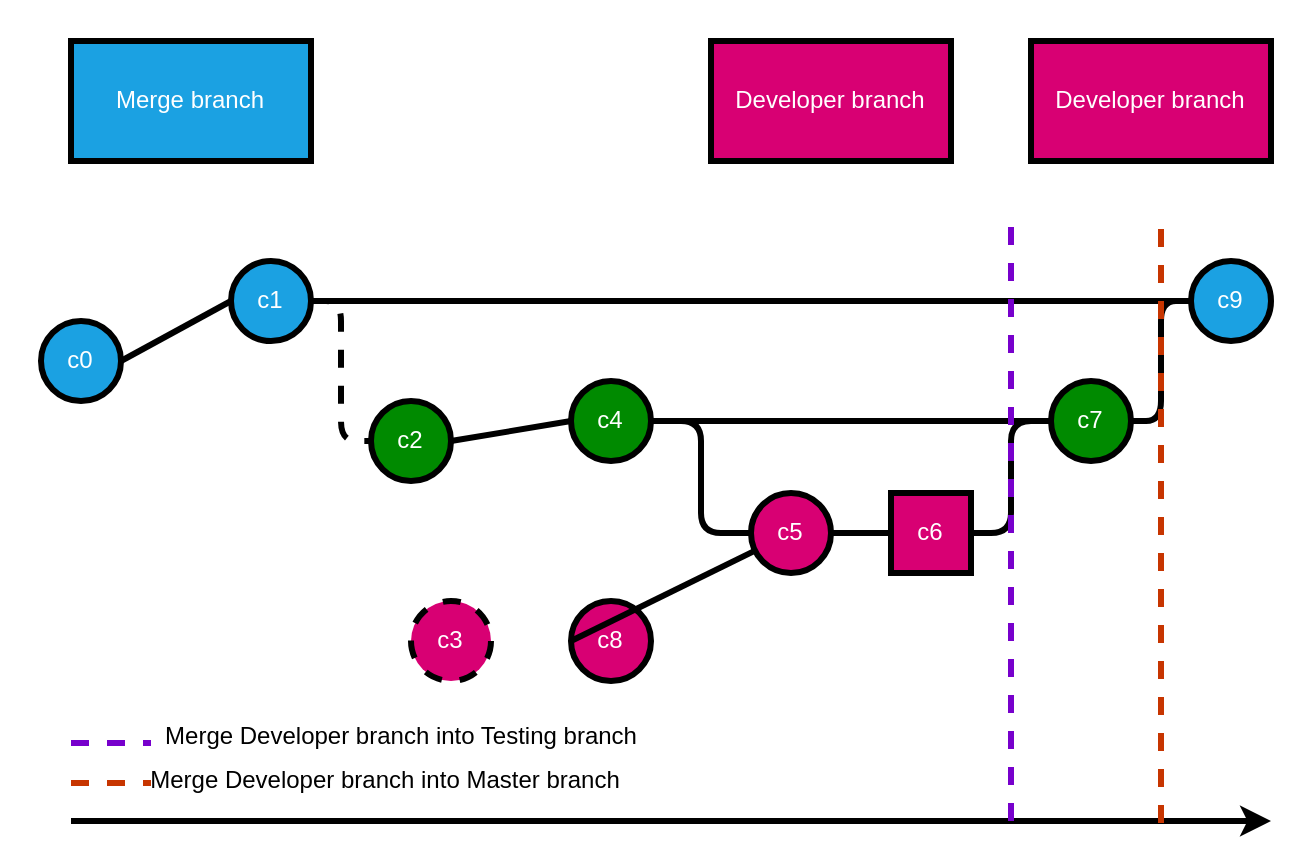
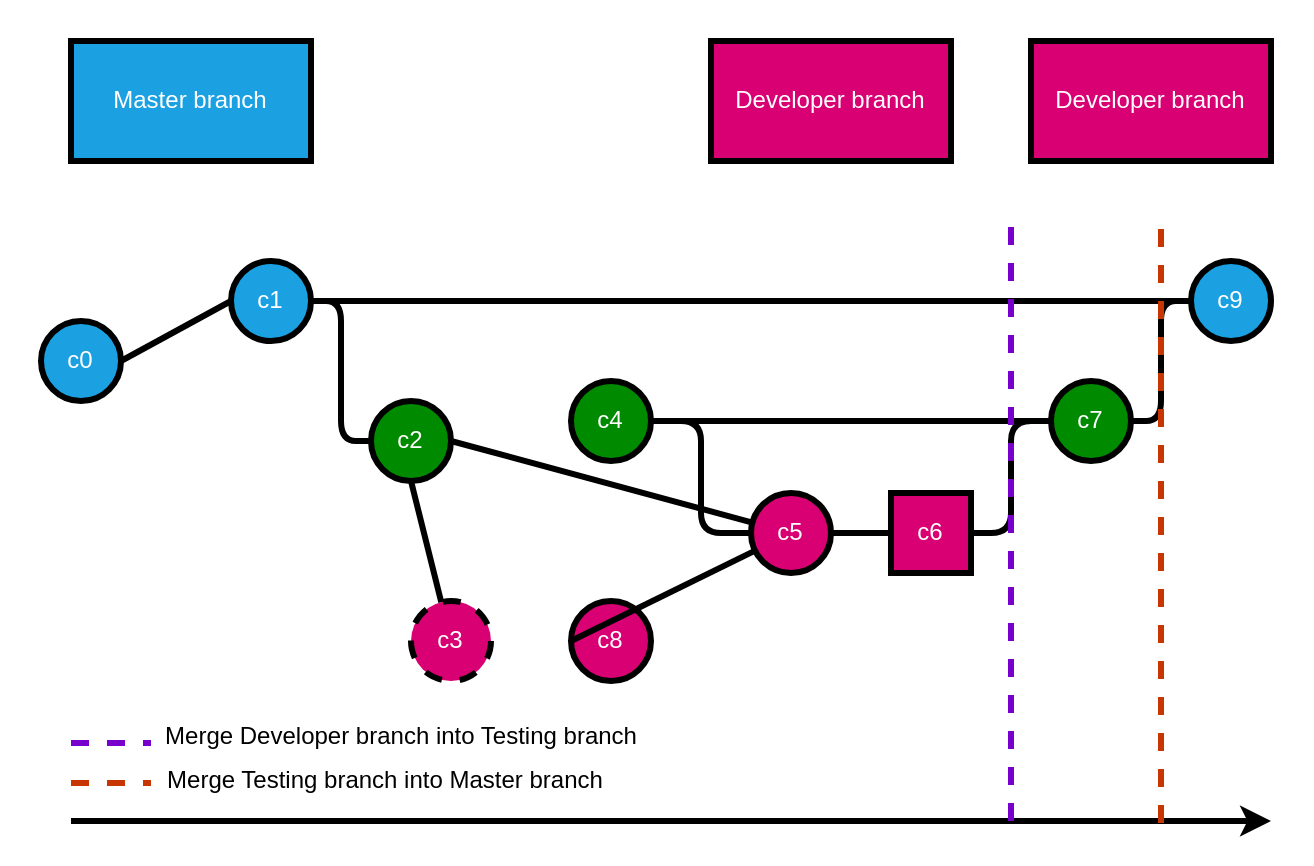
node "Merge branch": label "Merge branch" -> "Master branch"
edge "c1" -- "c2": style dashed -> solid
edge "c4" -- "c2": now "c5" -- "c2"
edge "c2" -- "c3": added
node "Merge Developer branch into Master branch": label "Merge Developer branch into Master branch" -> "Merge Testing branch into Master branch"
